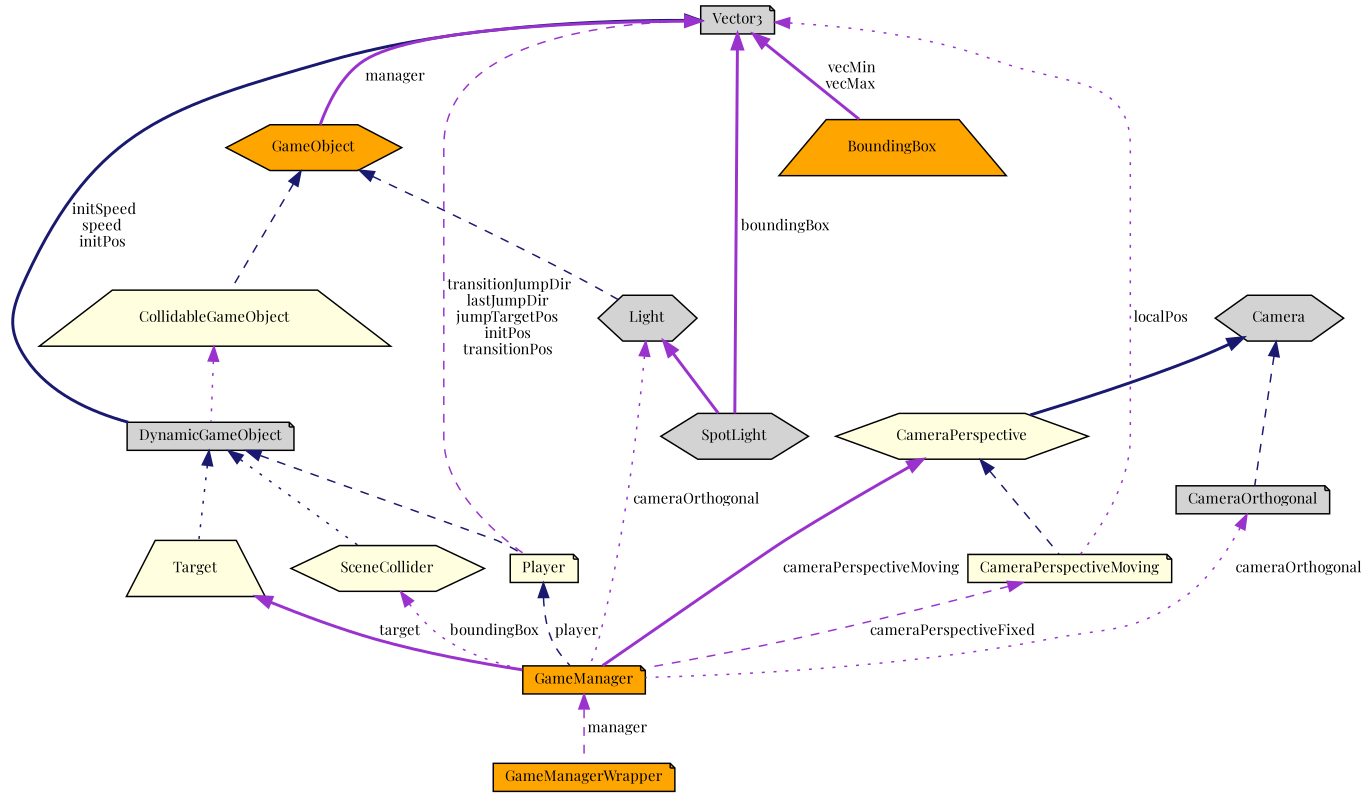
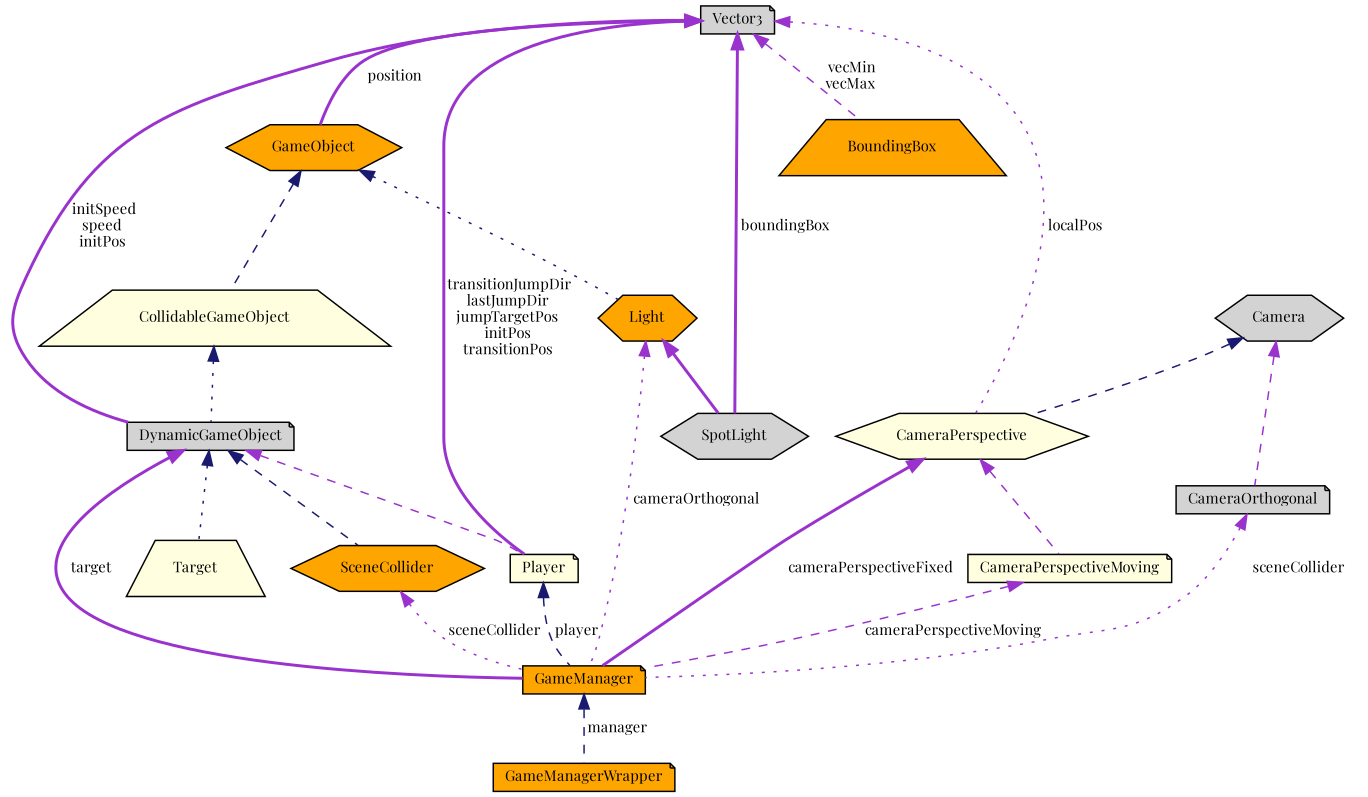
edge "GameObject" -> "Vector3": label " manager" -> " position"
edge "BoundingBox" -> "Vector3": style bold -> dashed
edge "DynamicGameObject" -> "Vector3": color midnightblue -> darkorchid3
edge "CameraPerspectiveMoving" -> "Vector3": now "CameraPerspective" -> "Vector3"
edge "Player" -> "Vector3": style dashed -> bold
edge "Light" -> "GameObject": style dashed -> dotted
node "Light": fillcolor lightgrey -> orange
edge "CameraPerspective" -> "Camera": style bold -> dashed
edge "DynamicGameObject" -> "CollidableGameObject": color darkorchid3 -> midnightblue
edge "CameraOrthogonal" -> "Camera": color midnightblue -> darkorchid3
edge "SceneCollider" -> "DynamicGameObject": style dotted -> dashed
edge "Player" -> "DynamicGameObject": color midnightblue -> darkorchid3
edge "CameraPerspectiveMoving" -> "CameraPerspective": color midnightblue -> darkorchid3
node "SceneCollider": fillcolor lightyellow -> orange
edge "GameManager" -> "CameraPerspective": label " cameraPerspectiveMoving" -> " cameraPerspectiveFixed"
edge "GameManager" -> "CameraOrthogonal": label " cameraOrthogonal" -> " sceneCollider"
edge "GameManager" -> "SceneCollider": label " boundingBox" -> " sceneCollider"
edge "GameManager" -> "CameraPerspectiveMoving": label " cameraPerspectiveFixed" -> " cameraPerspectiveMoving"
edge "GameManager" -> "Target": now "GameManager" -> "DynamicGameObject"
edge "GameManagerWrapper" -> "GameManager": color darkorchid3 -> midnightblue
